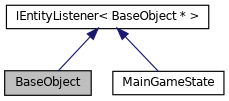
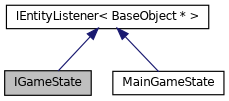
node "BaseObject": label "BaseObject" -> "IGameState"
